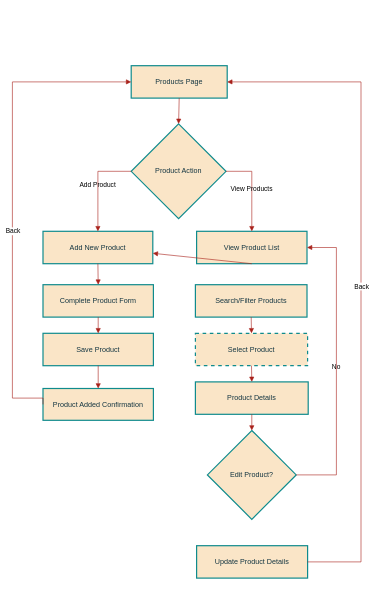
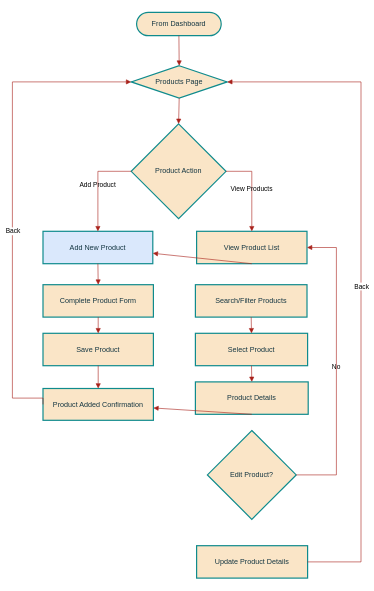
node "From Dashboard": added
edge "From Dashboard" -> "Products Page": added
node "Products Page": shape rectangle -> diamond
node "Add New Product": fillcolor #fae5c7 -> #dae8fc
node "Select Product": style dashed -> solid
edge "Product Details" -> "Edit Product?": now "Product Details" -> "Product Added Confirmation"
